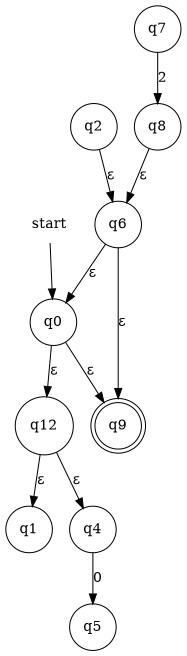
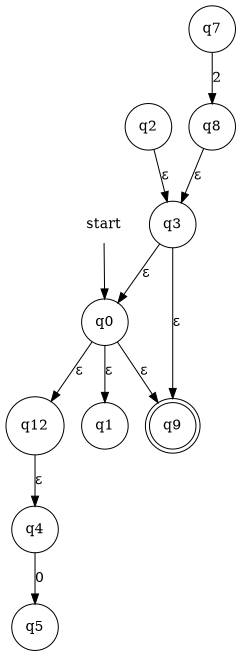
node "q6": label "q6" -> "q3"
edge "q12" -> "q1": now "q0" -> "q1"
